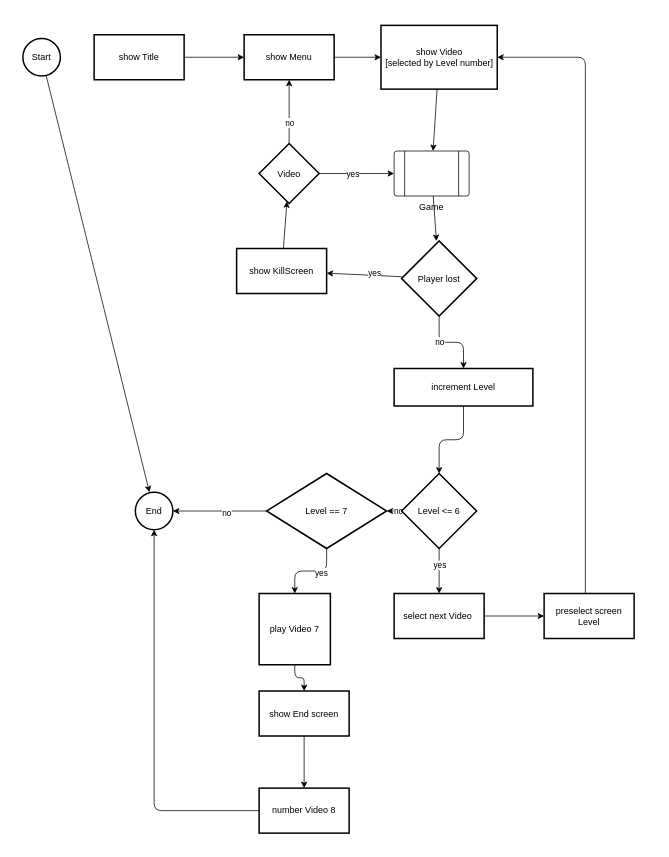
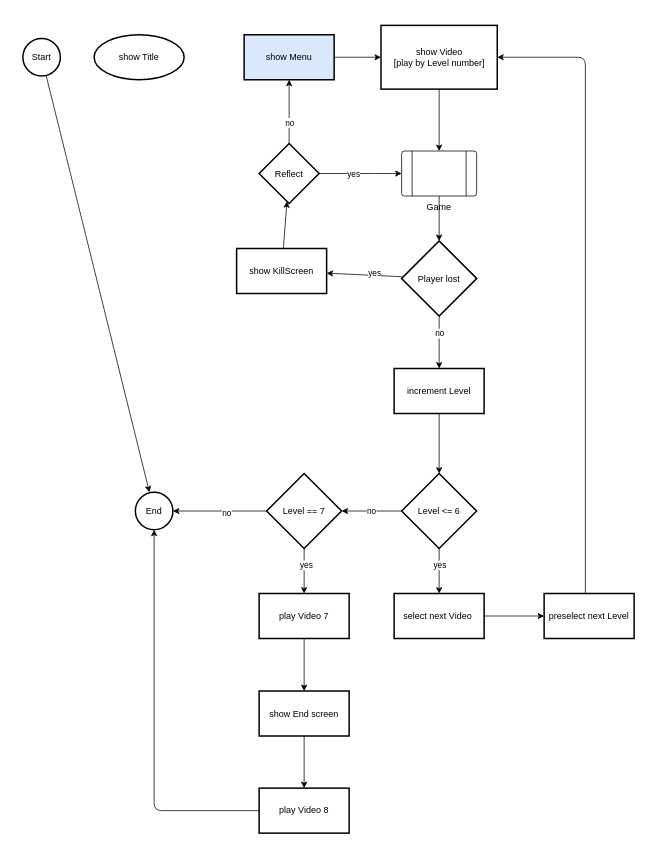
node "show Title": shape rectangle -> ellipse
edge "show Title" -> "show Menu": removed
node "show Menu": fillcolor #ffffff -> #dae8fc
node "show Video [selected by Level number]": label "show Video [selected by Level number]" -> "show Video [play by Level number]"
node "Game": moved (432, 173) -> (439, 173)
node "Video": label "Video" -> "Reflect"
node "increment Level": size 139x38 -> 90x45
node "Level == 7": size 120x75 -> 75x75
node "preselect screen Level": label "preselect screen Level" -> "preselect next Level"
node "play Video 7": size 71x71 -> 90x45
node "number Video 8": label "number Video 8" -> "play Video 8"
